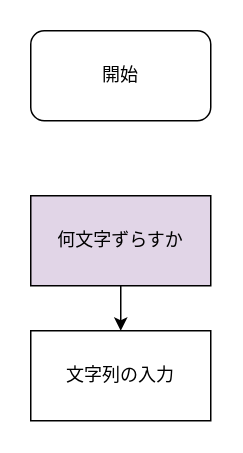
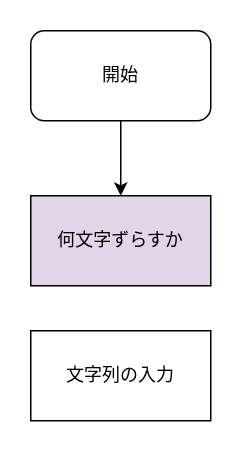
edge "開始" -> "何文字ずらすか": added
edge "何文字ずらすか" -> "文字列の入力": removed
